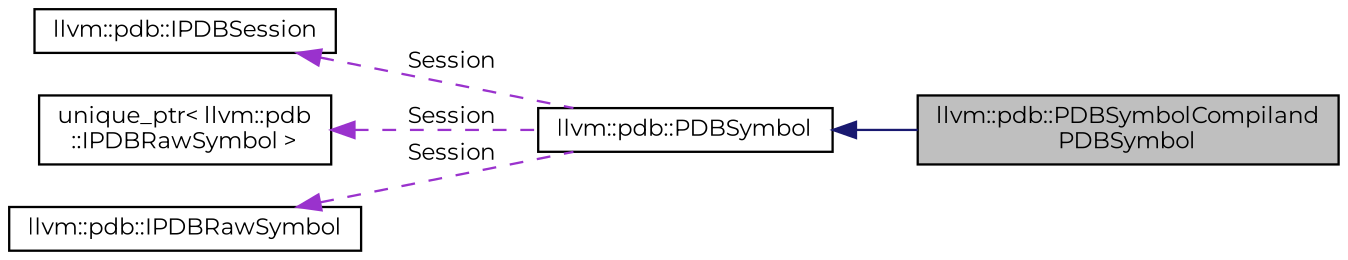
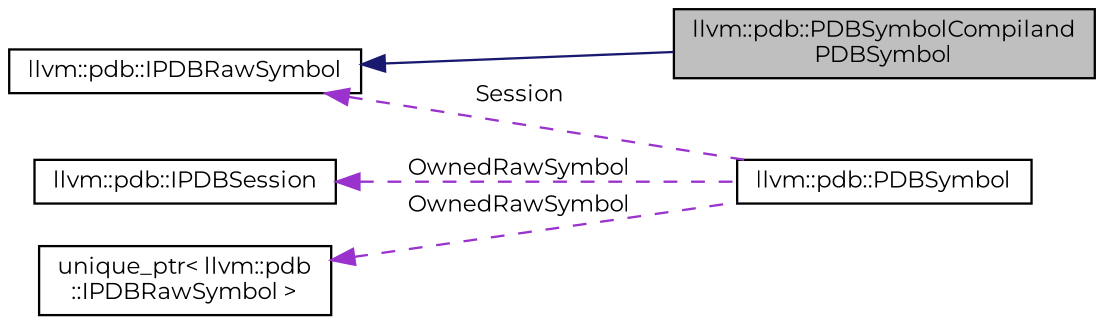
edge "llvm::pdb::PDBSymbol" -> "llvm::pdb::IPDBSession": label " Session" -> " OwnedRawSymbol"
edge "llvm::pdb::PDBSymbol" -> "unique_ptr< llvm::pdb ::IPDBRawSymbol >": label " Session" -> " OwnedRawSymbol"
edge "llvm::pdb::PDBSymbolCompiland PDBSymbol" -> "llvm::pdb::PDBSymbol": now "llvm::pdb::PDBSymbolCompiland PDBSymbol" -> "llvm::pdb::IPDBRawSymbol"
